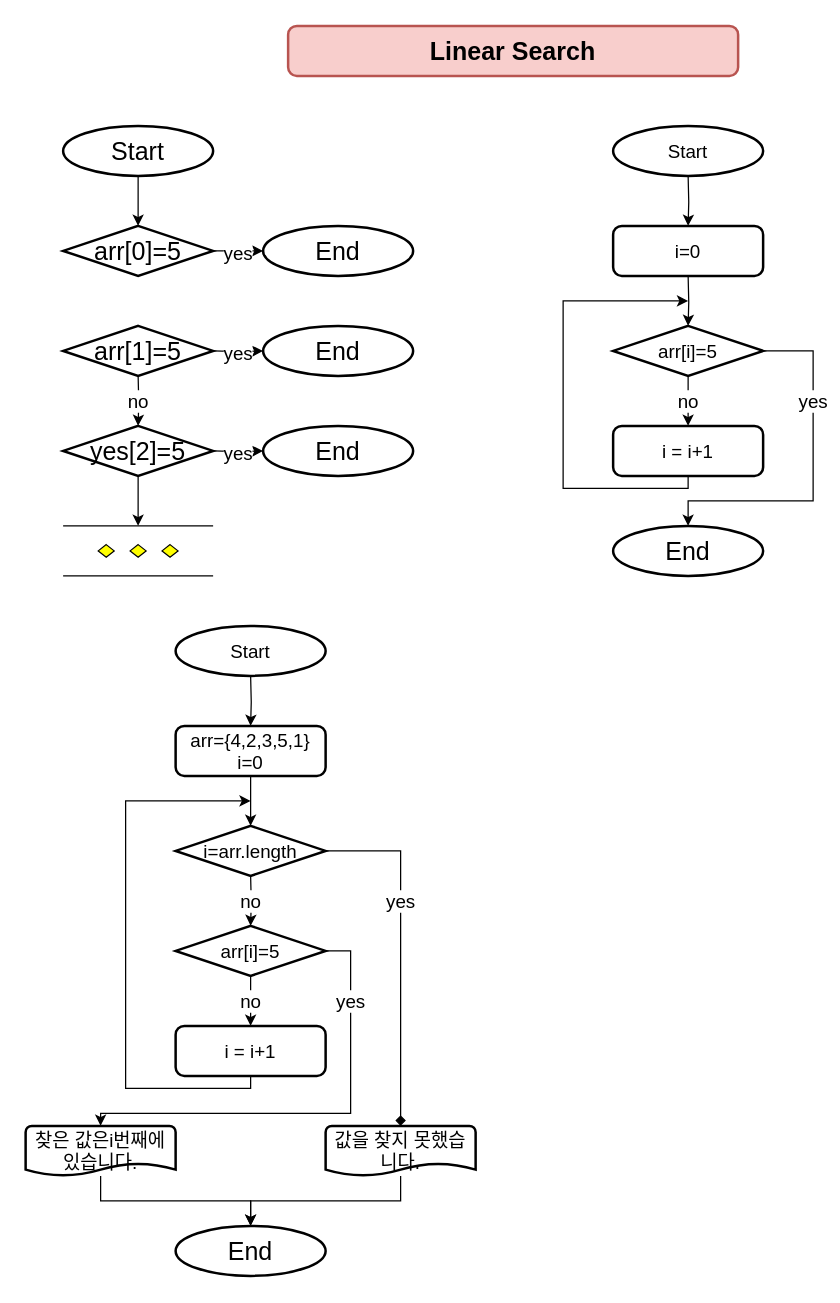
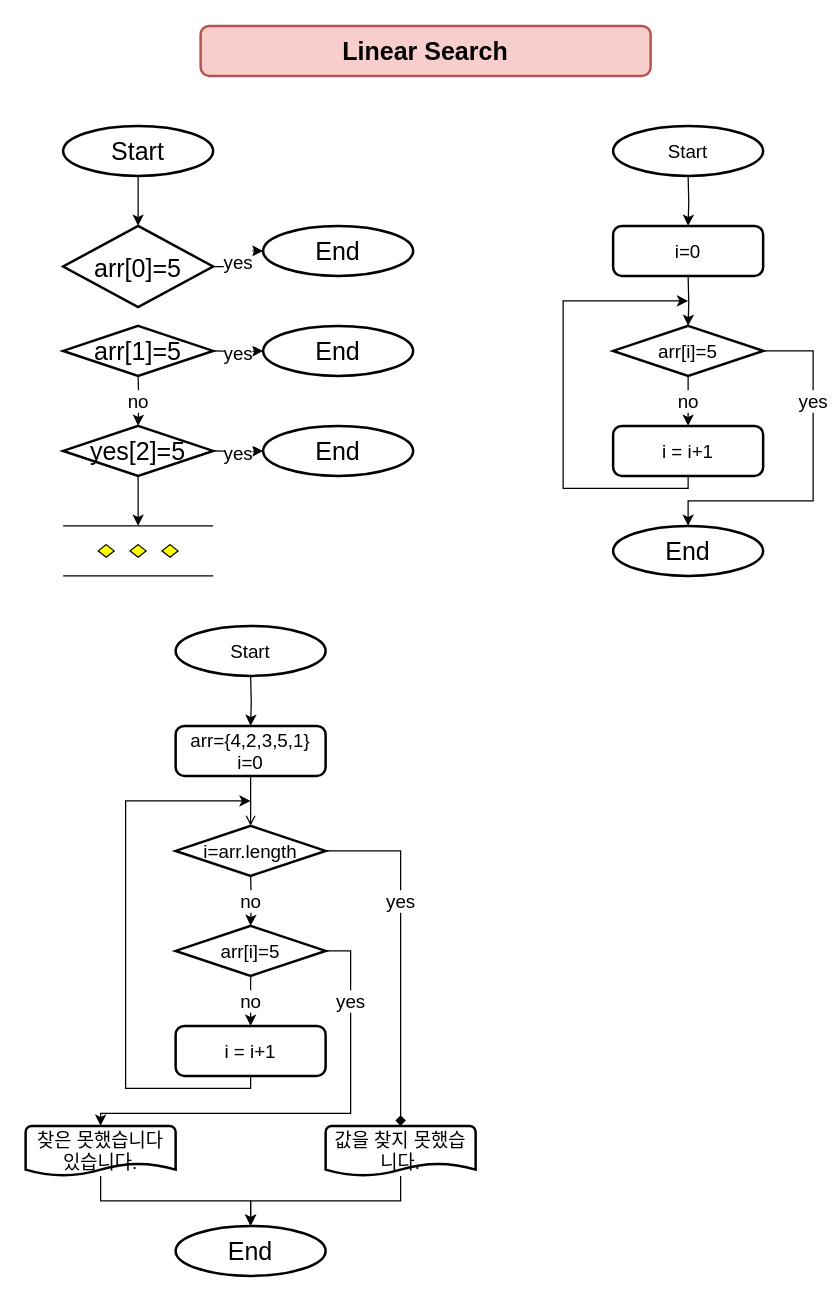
node "Linear Search": moved (513, 51) -> (426, 51)
node "arr[0]=5": size 150x50 -> 150x81
edge "arr={4,2,3,5,1} i=0" -> "i=arr.length": arrowhead classic -> open
node "찾은 값은i번째에 있습니다.": label "찾은 값은i번째에 있습니다." -> "찾은 못했습니다 있습니다."
